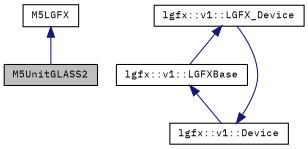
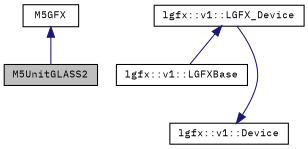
node "M5LGFX": label "M5LGFX" -> "M5GFX"
edge "lgfx::v1::Device" -> "lgfx::v1::LGFXBase": removed
